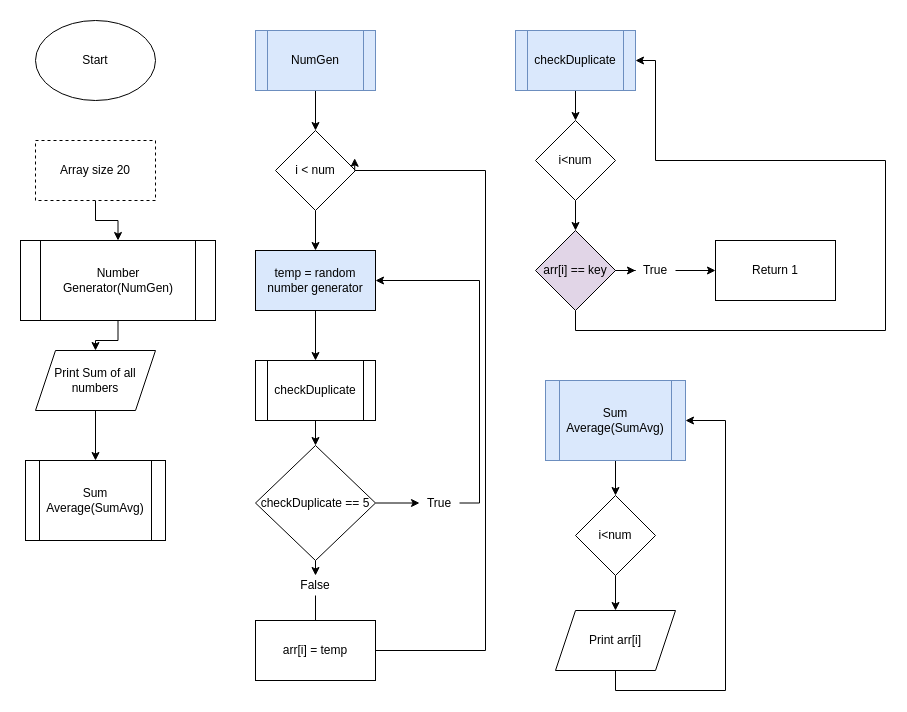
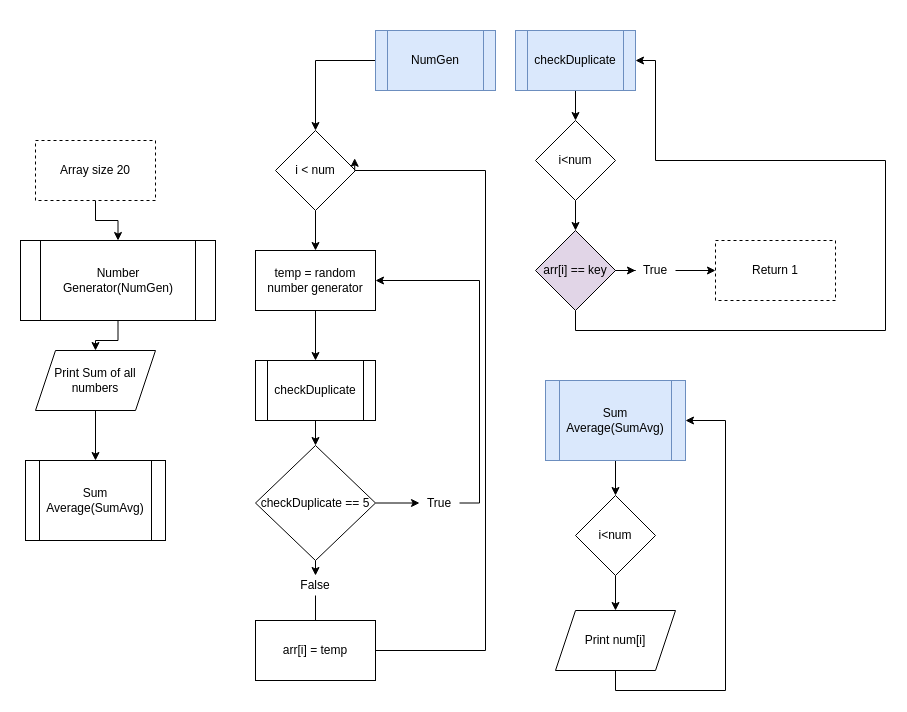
node "Start": removed
node "NumGen": moved (316, 61) -> (436, 61)
node "Return 1": style solid -> dashed
node "temp = random number generator": fillcolor #dae8fc -> #ffffff
node "Print arr[i]": label "Print arr[i]" -> "Print num[i]"
